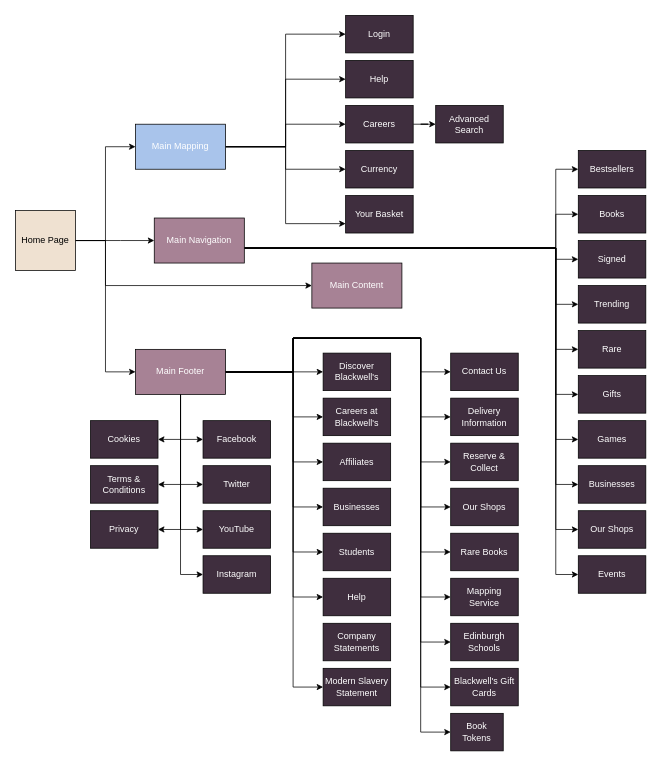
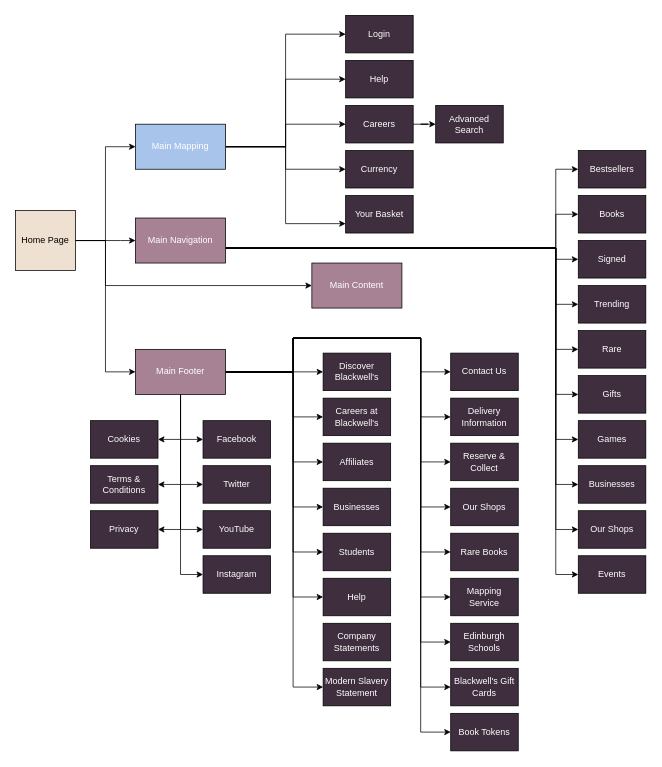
node "Main Navigation": moved (199, 240) -> (180, 240)
node "Book Tokens": size 53x38 -> 68x38
